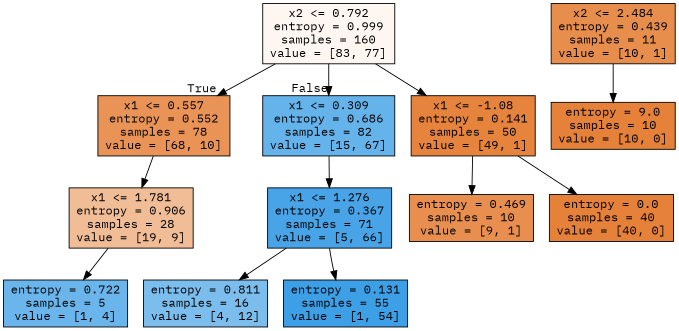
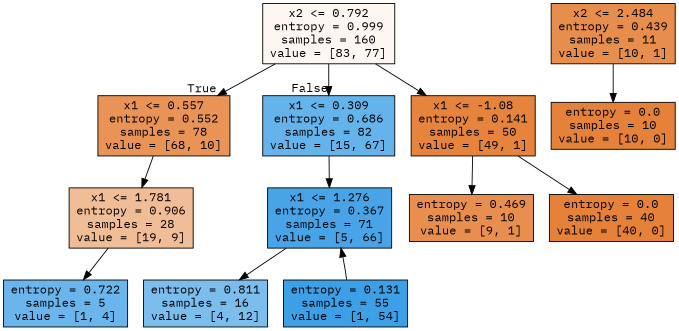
node "entropy = 9.0 samples = 10 value = [10, 0]": label "entropy = 9.0 samples = 10 value = [10, 0]" -> "entropy = 0.0 samples = 10 value = [10, 0]"
edge "x1 <= 1.276 entropy = 0.367 samples = 71 value = [5, 66]" -> "entropy = 0.131 samples = 55 value = [1, 54]": reversed
